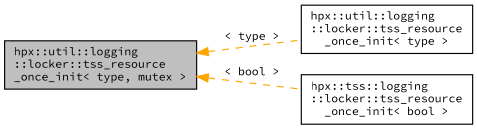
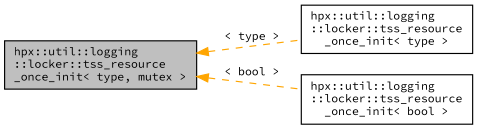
node "hpx::tss::logging ::locker::tss_resource _once_init< bool >": label "hpx::tss::logging ::locker::tss_resource _once_init< bool >" -> "hpx::util::logging ::locker::tss_resource _once_init< bool >"
